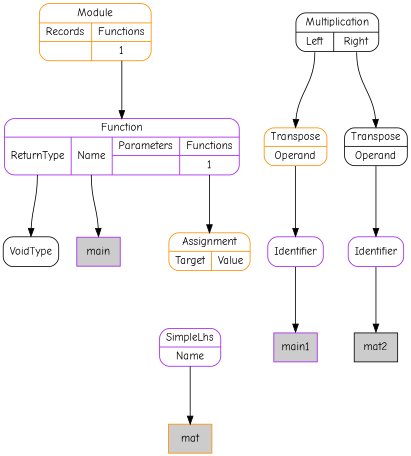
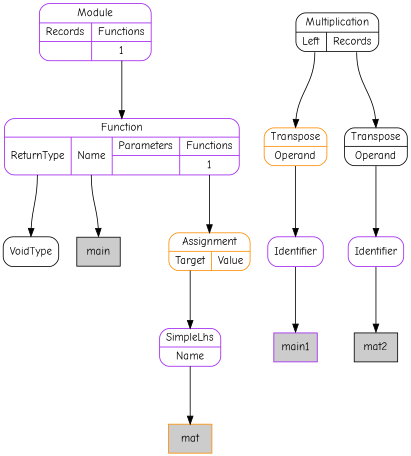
node "Module": color darkorange -> purple
node "Multiplication": text "Right" -> "Records"
node "main": color purple -> black
edge "Assignment" -> "SimpleLhs": added
